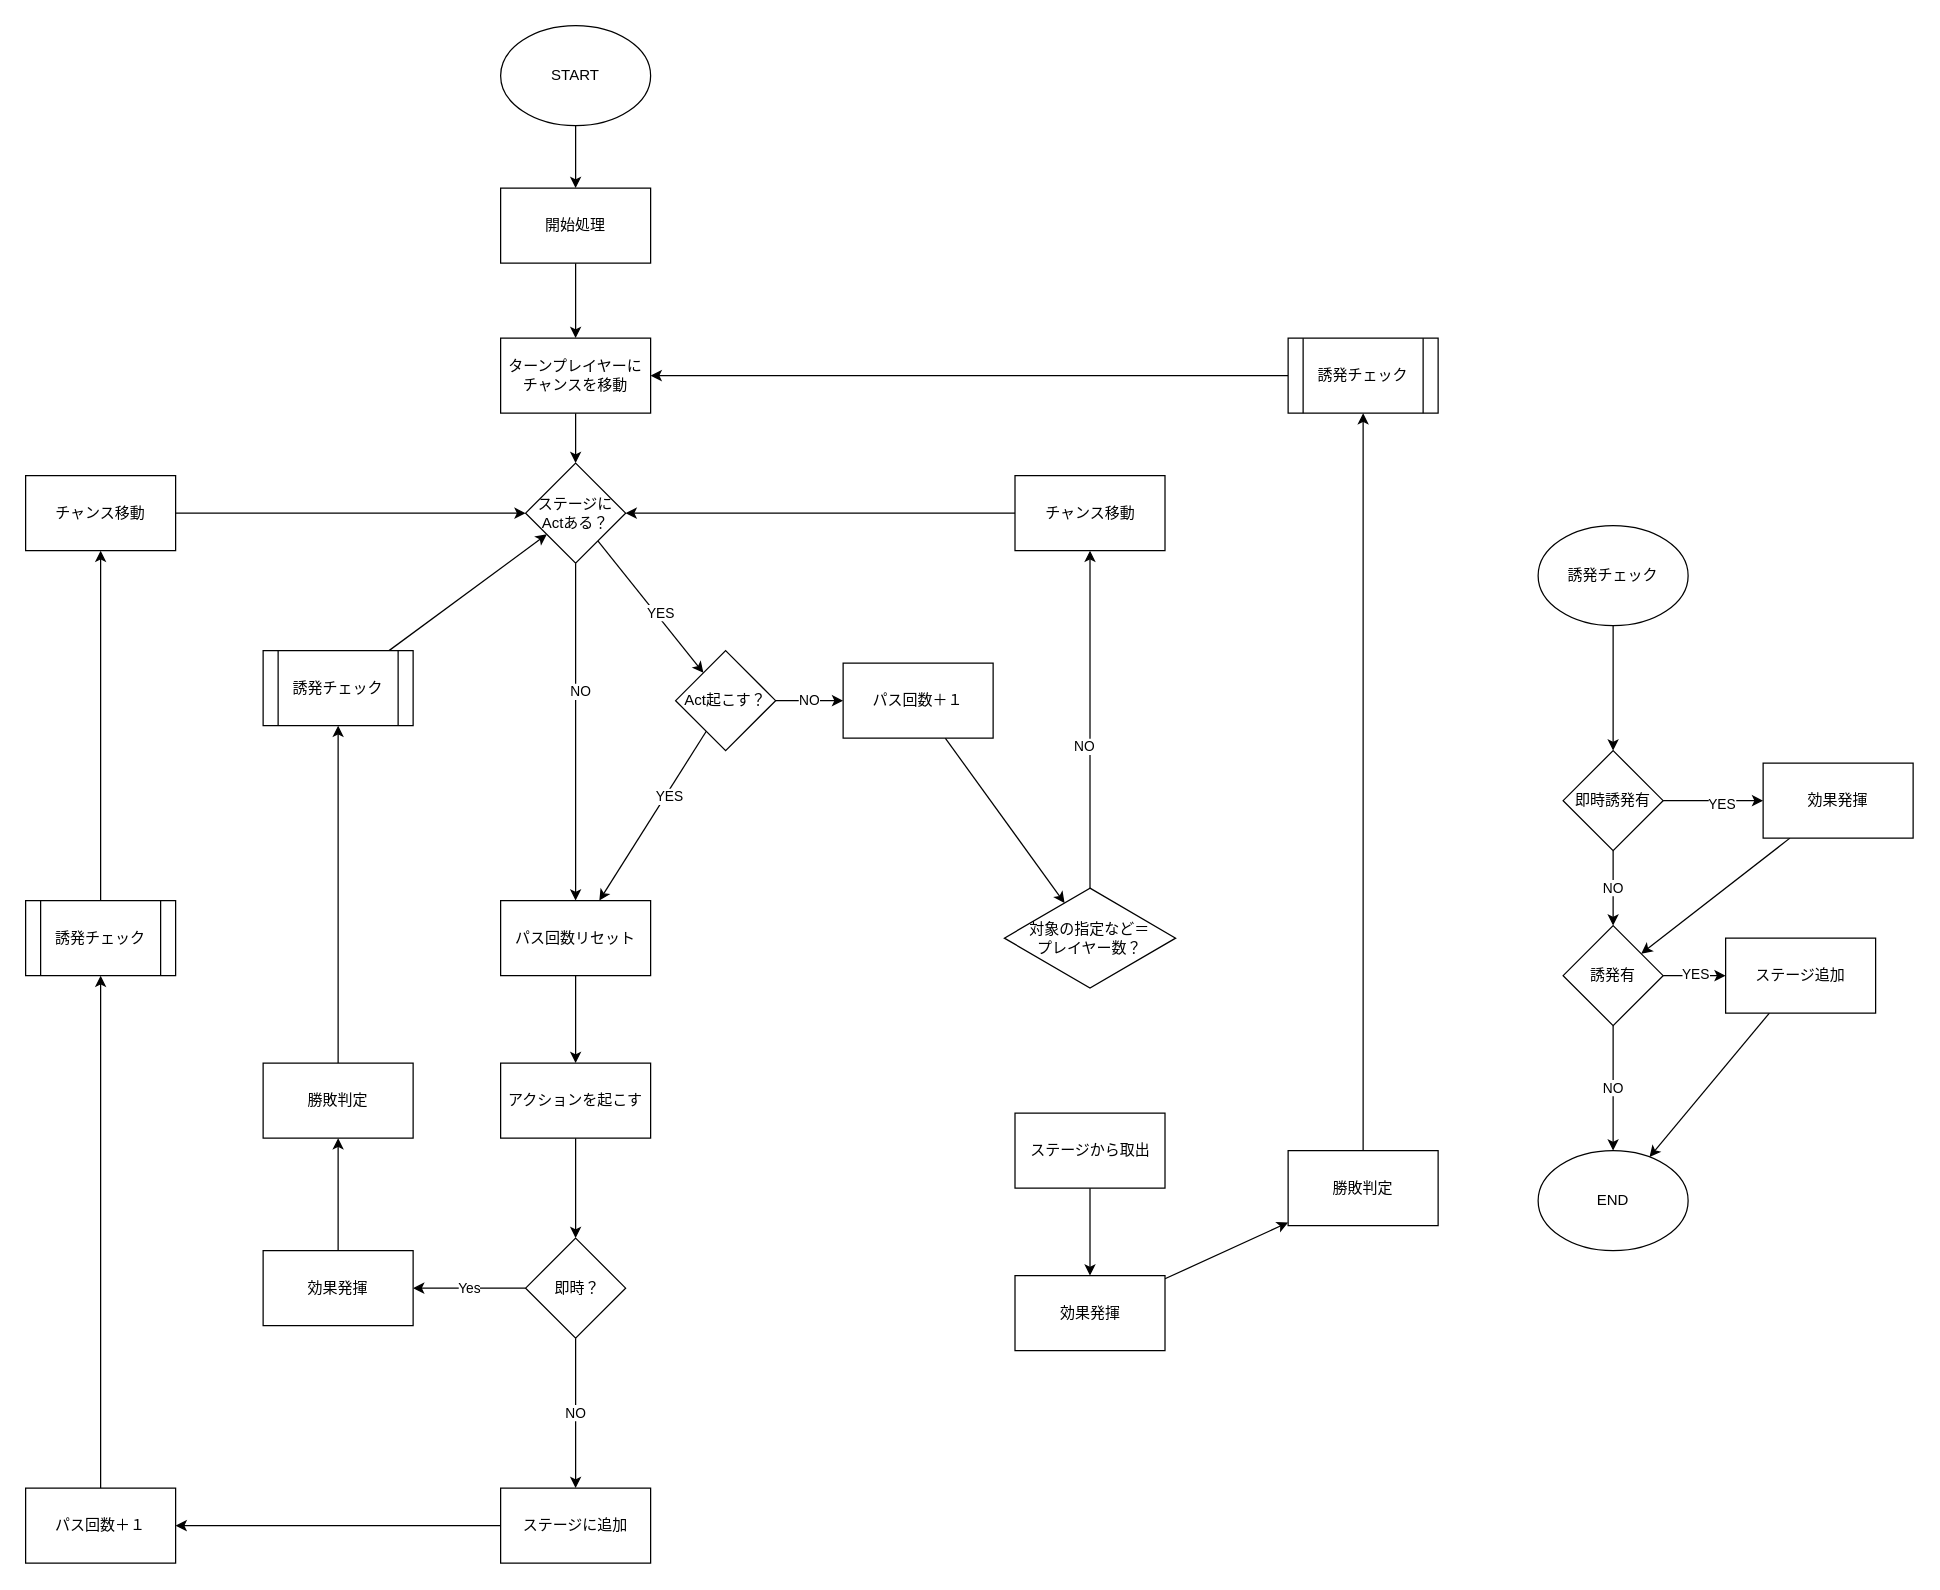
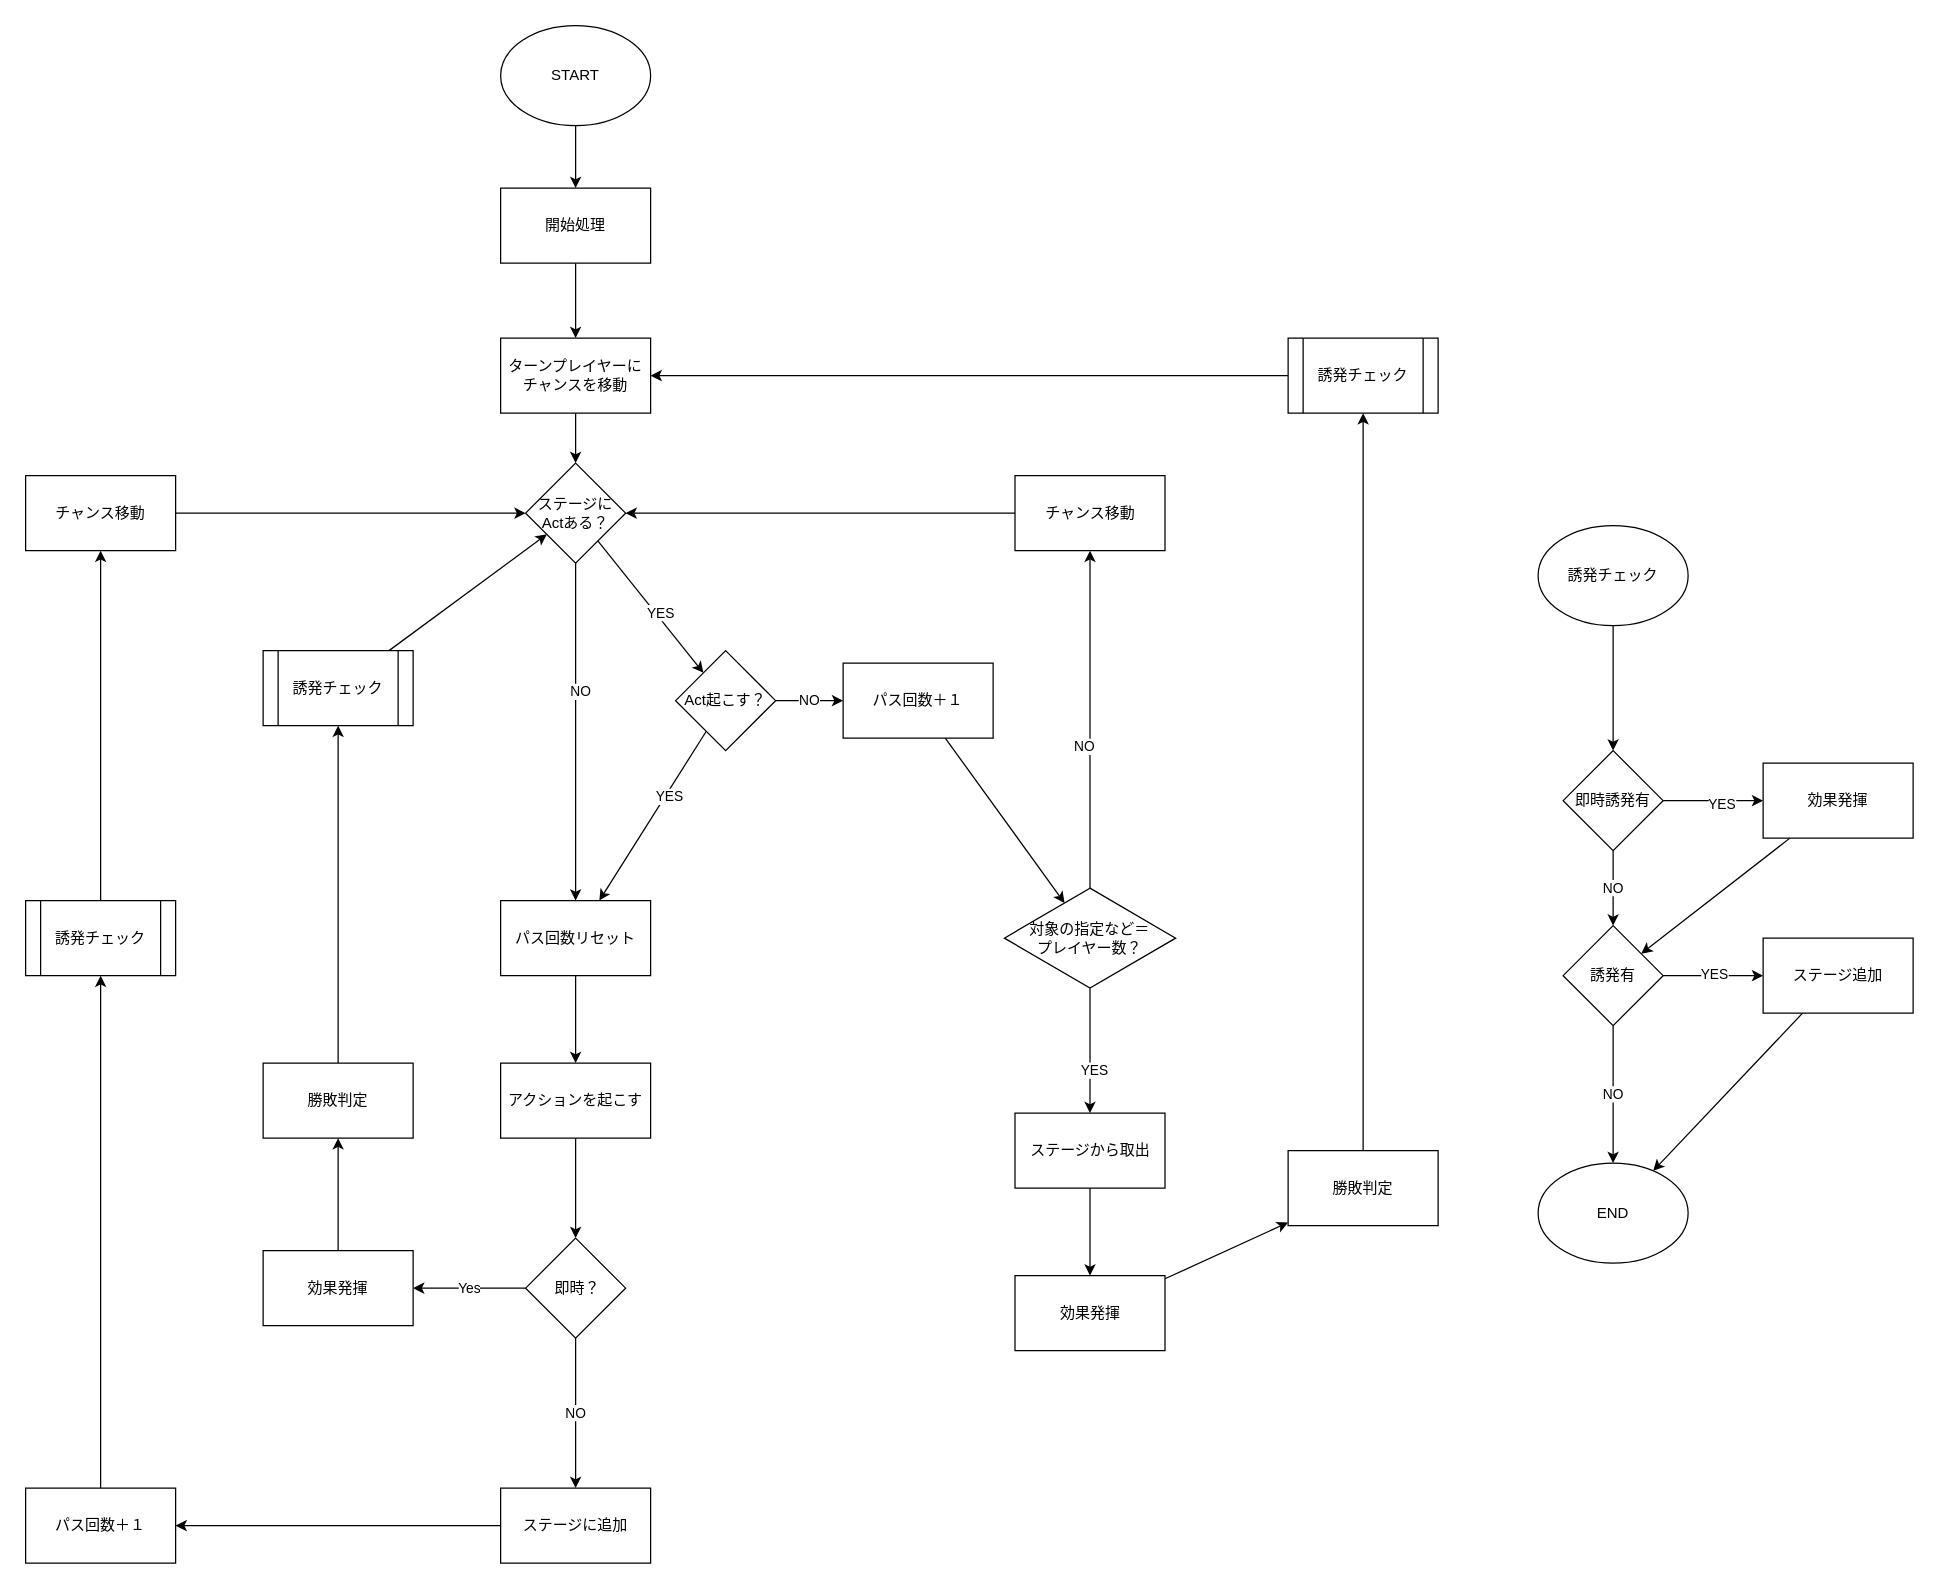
node "ステージ追加": moved (1801, 976) -> (1838, 976)
edge "対象の指定など＝ プレイヤー数？" -> "ステージから取出": added, label "YES"
node "END": moved (1613, 1201) -> (1613, 1213)
